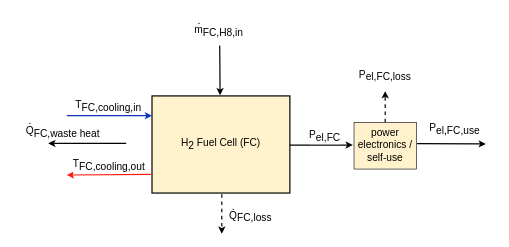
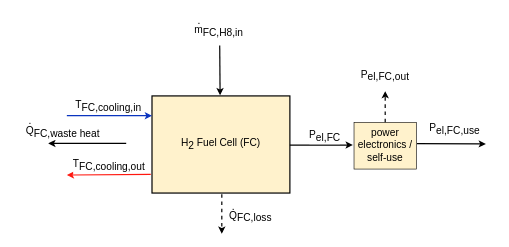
node "Pel,FC,loss": label "Pel,FC,loss" -> "Pel,FC,out"
